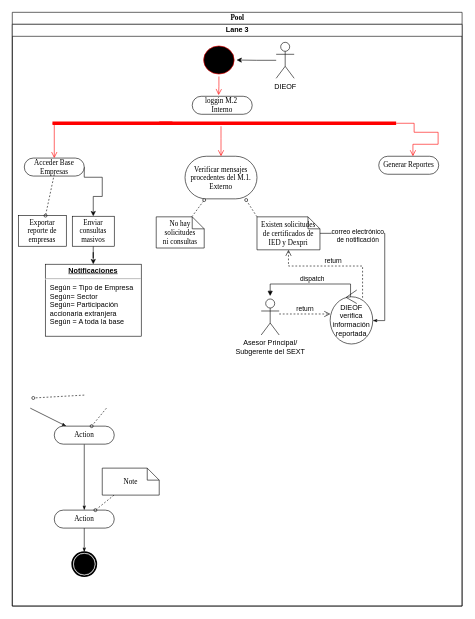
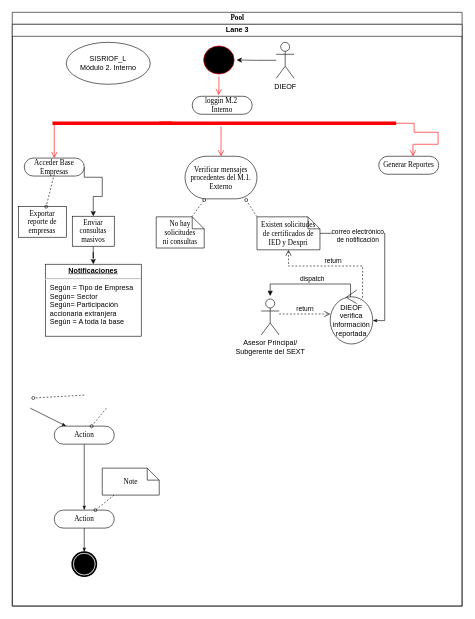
node "SISRIOF_L Módulo 2. Interno": added
node "Exportar reporte de empresas": moved (42, 231) -> (42, 222)
